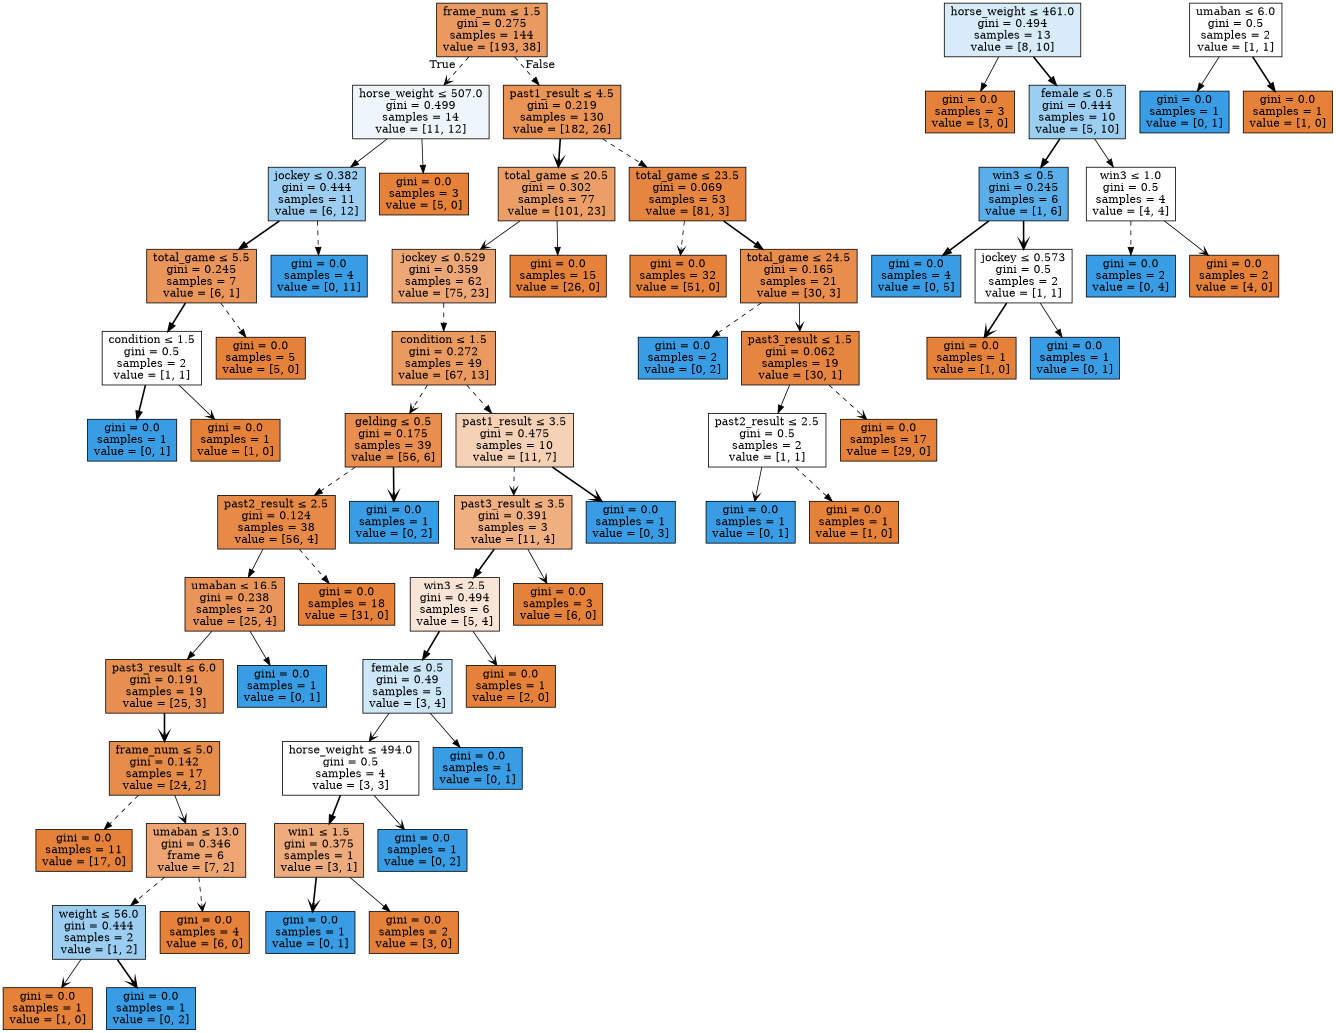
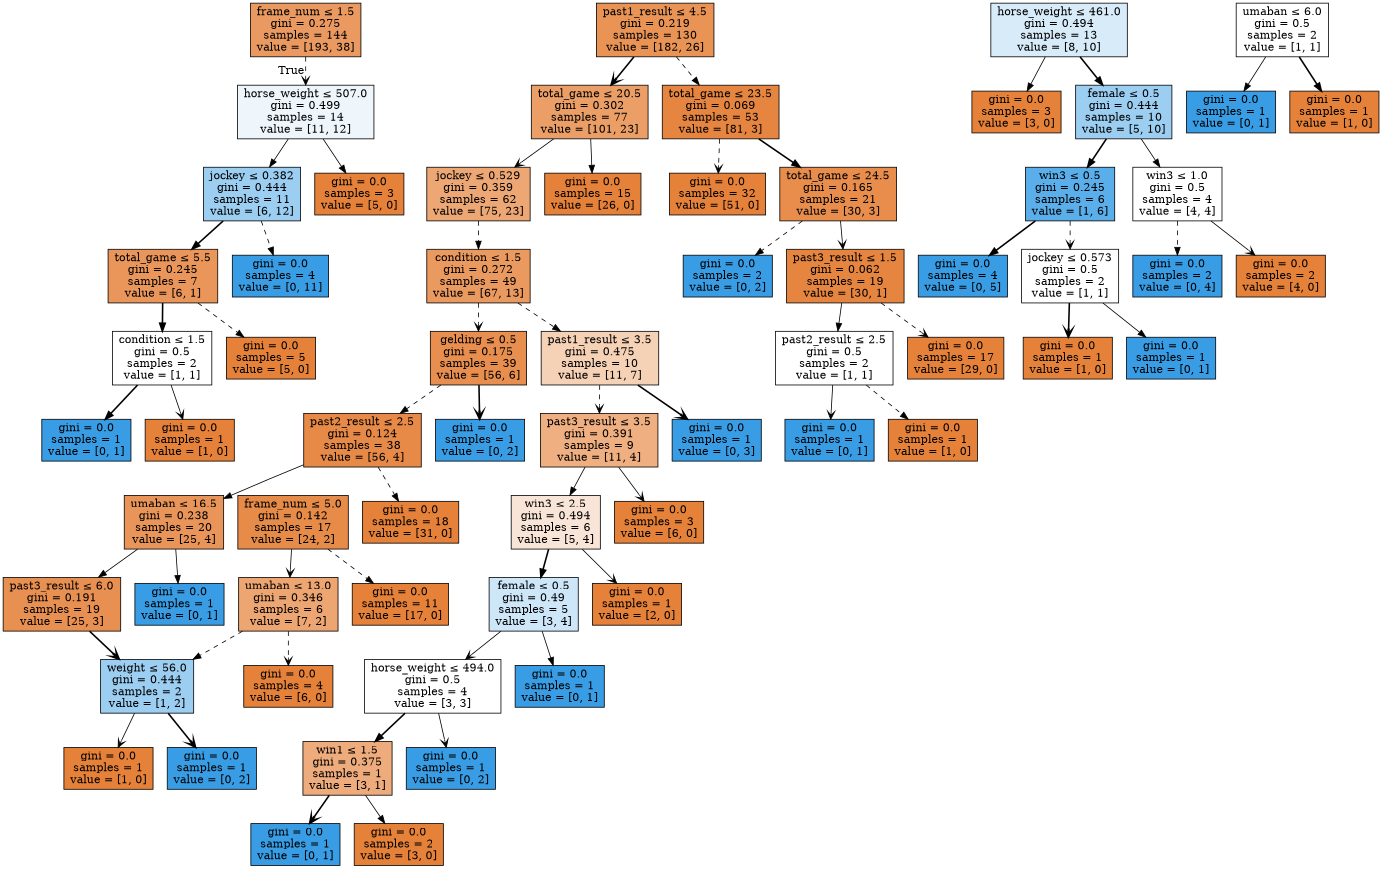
edge "frame_num ≤ 1.5" -> "past1_result ≤ 4.5": removed
edge "win3 ≤ 0.5" -> "jockey ≤ 0.573": style bold -> dashed
node "past3_result ≤ 3.5": text "samples = 3" -> "samples = 9"
edge "past3_result ≤ 3.5" -> "win3 ≤ 2.5": style bold -> solid
edge "past3_result ≤ 6.0" -> "frame_num ≤ 5.0": now "past3_result ≤ 6.0" -> "weight ≤ 56.0"
node "umaban ≤ 13.0": text "frame = 6" -> "samples = 6"
